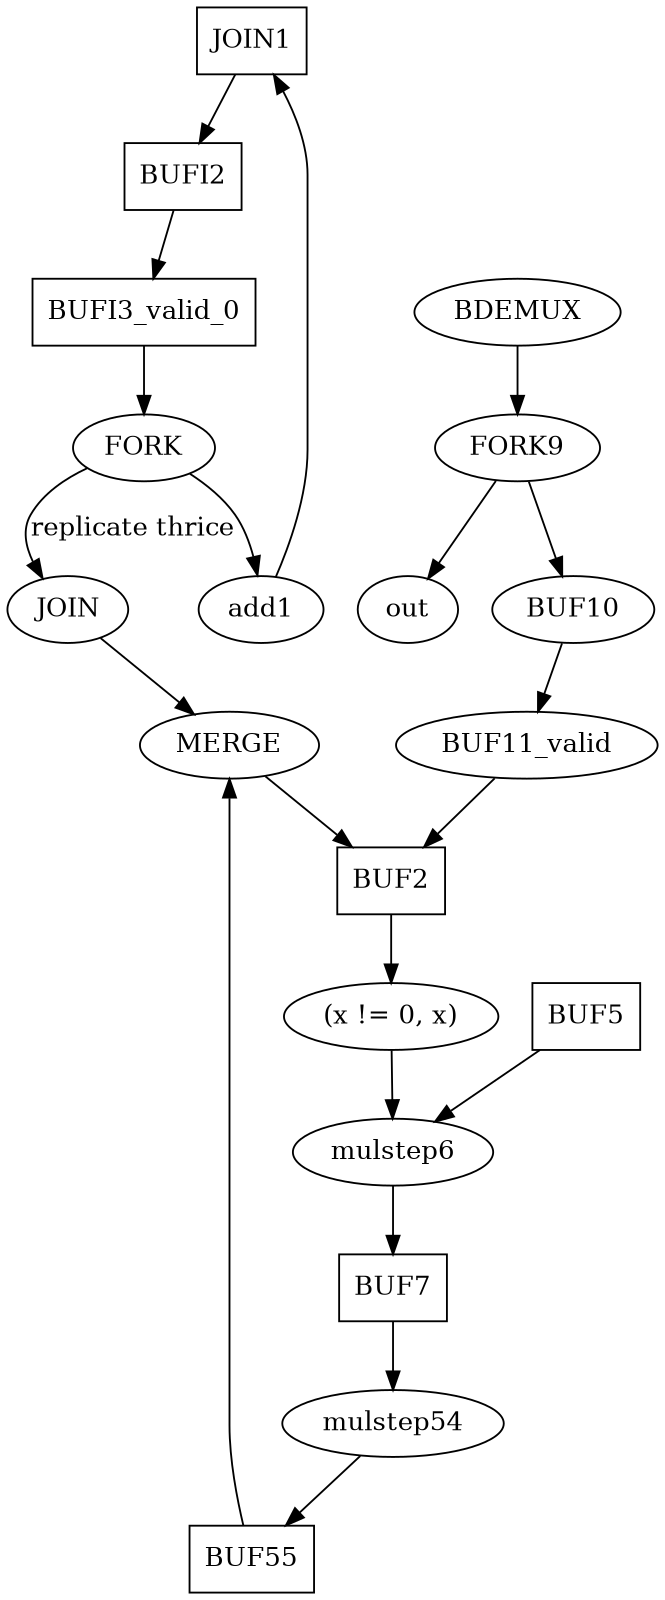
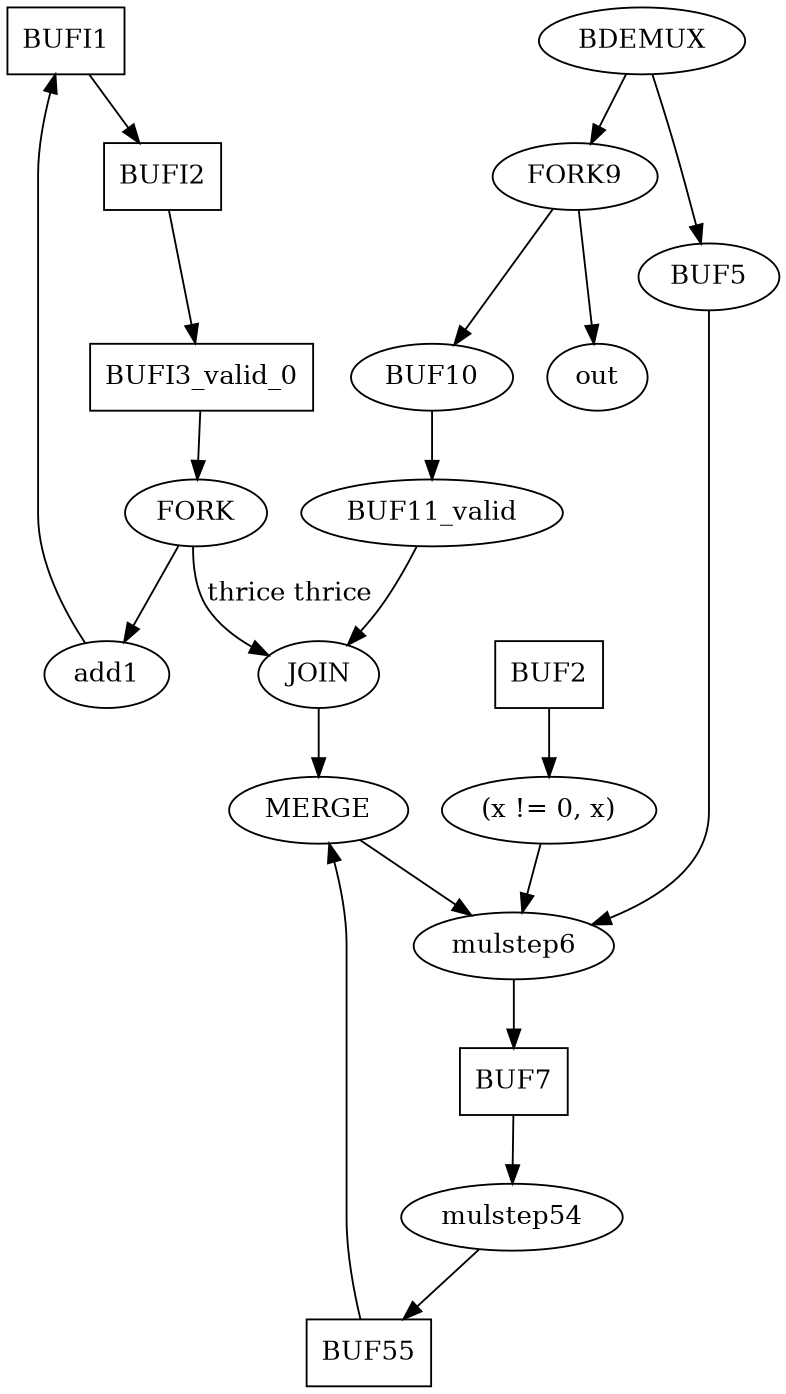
node "JOIN1": label "JOIN1" -> "BUFI1"
edge "BDEMUX" -> "BUF5": added
edge "FORK" -> "JOIN": label "replicate thrice" -> "thrice thrice"
edge "MERGE" -> "BUF2": now "MERGE" -> "mulstep6"
edge "BUF11_valid" -> "BUF2": now "BUF11_valid" -> "JOIN"
node "BUF5": shape box -> ellipse
